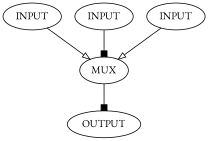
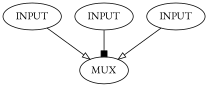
node "OUTPUT": removed
